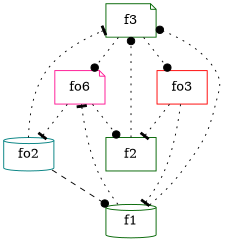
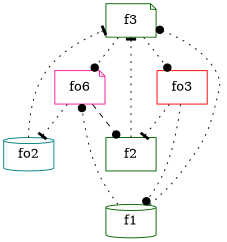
edge "f2" -> "f3": arrowhead dot -> tee
edge "fo6" -> "f2": style dotted -> dashed
edge "fo3" -> "f1": arrowhead tee -> dot
edge "f1" -> "fo6": arrowhead tee -> dot
edge "fo2" -> "f1": removed
